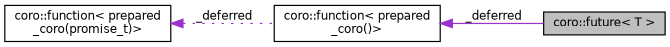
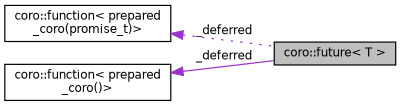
edge "coro::function< prepared _coro()>" -> "coro::function< prepared _coro(promise_t)>": now "coro::future< T >" -> "coro::function< prepared _coro(promise_t)>"
